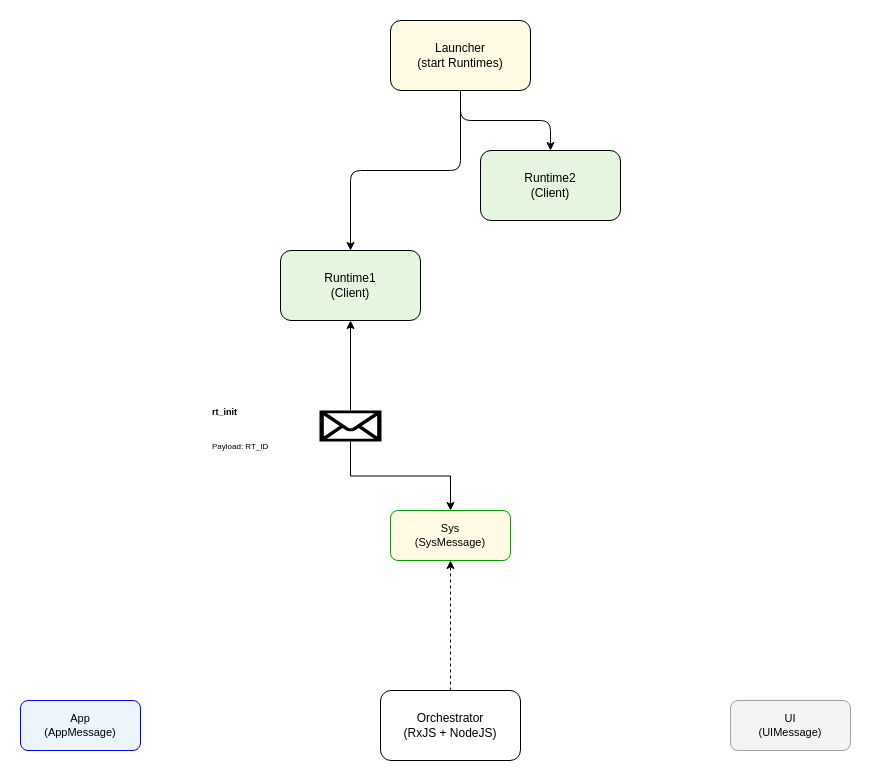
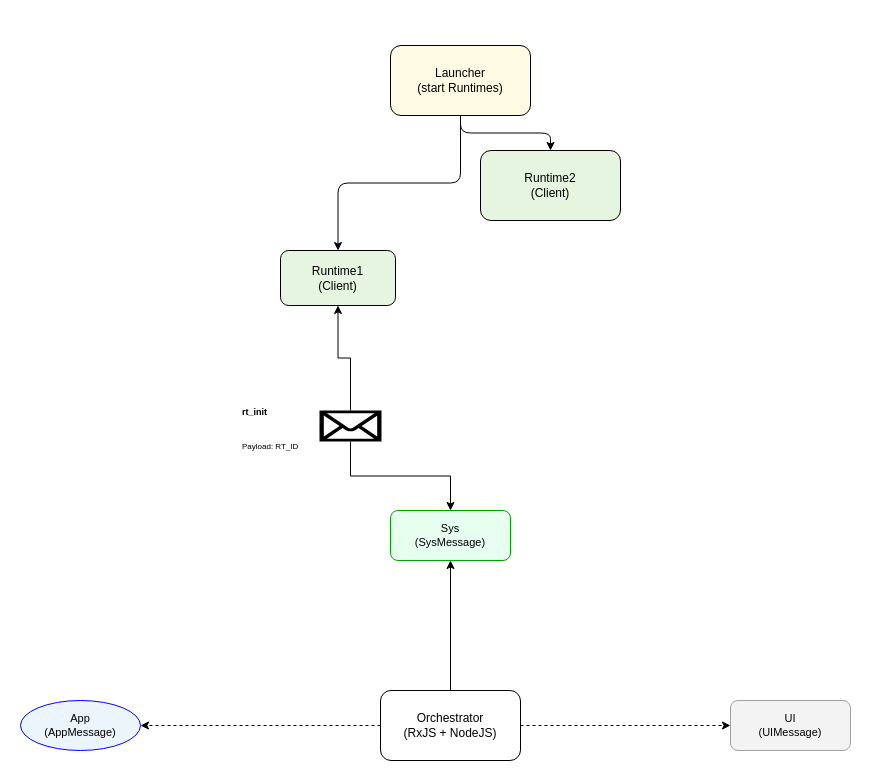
node "Launcher (start Runtimes)": moved (461, 56) -> (461, 81)
node "Runtime1 (Client)": size 140x70 -> 115x55
node "rt_initPayload: RT_ID": moved (250, 426) -> (280, 426)
node "Sys (SysMessage)": fillcolor #fffae3 -> #e6ffef
edge "Orchestrator (RxJS + NodeJS)" -> "Sys (SysMessage)": style dashed -> solid
node "App (AppMessage)": shape rounded rectangle -> ellipse
edge "Orchestrator (RxJS + NodeJS)" -> "App (AppMessage)": added
edge "Orchestrator (RxJS + NodeJS)" -> "UI (UIMessage)": added
